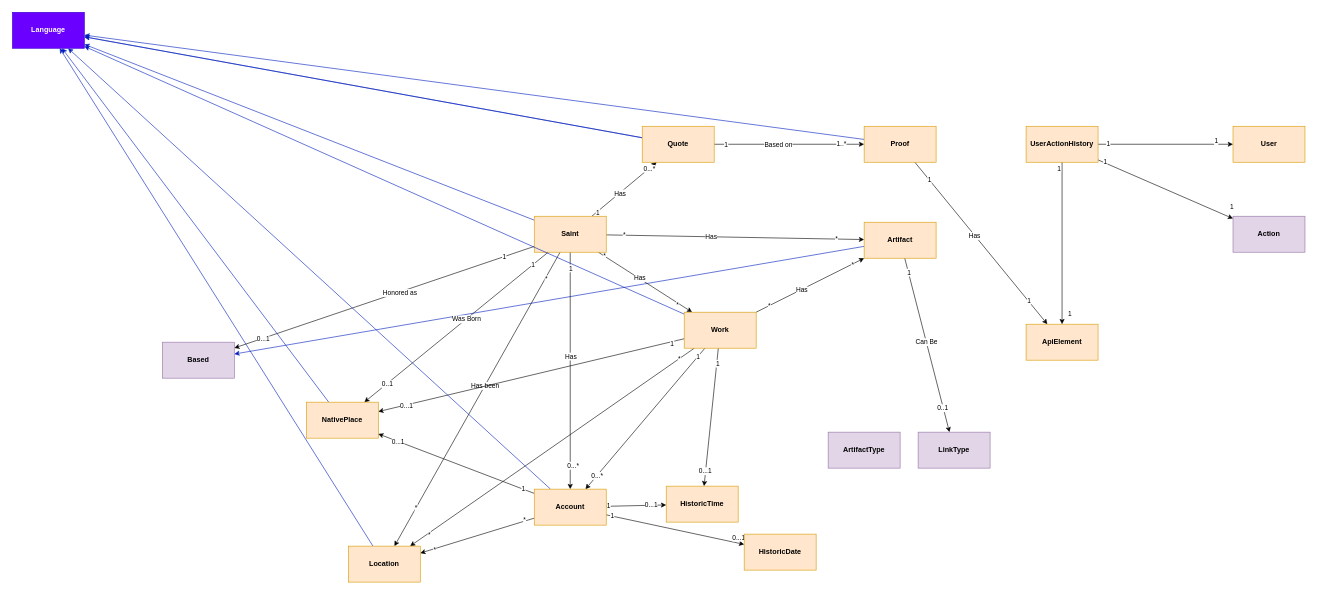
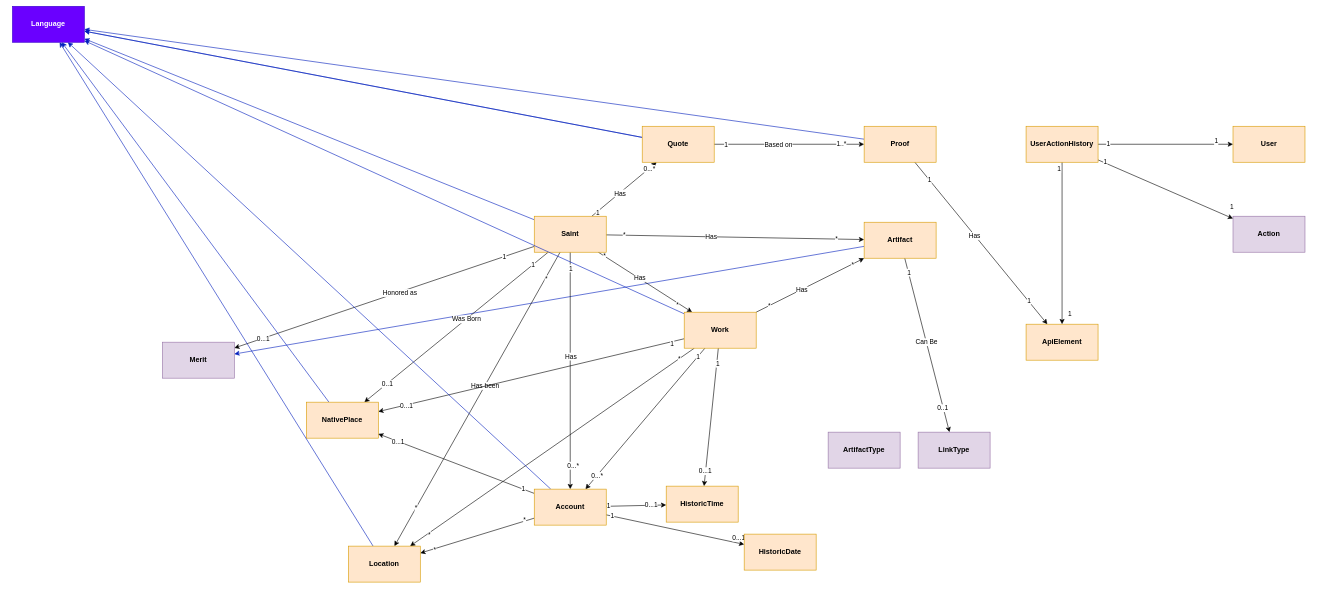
node "Language": moved (48, 30) -> (48, 24)
node "Based": label "Based" -> "Merit"
